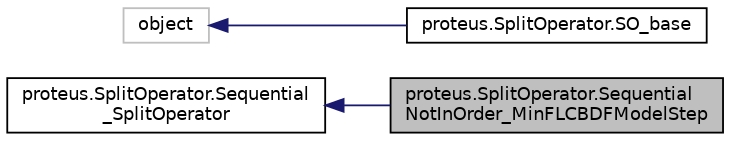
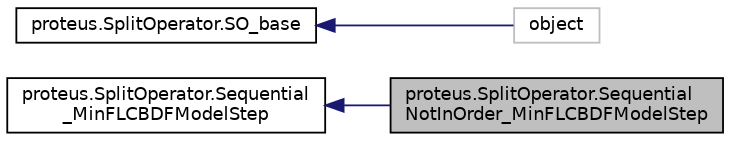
edge "proteus.SplitOperator.SO_base" -> "object": reversed
node "proteus.SplitOperator.Sequential _SplitOperator": label "proteus.SplitOperator.Sequential _SplitOperator" -> "proteus.SplitOperator.Sequential _MinFLCBDFModelStep"
